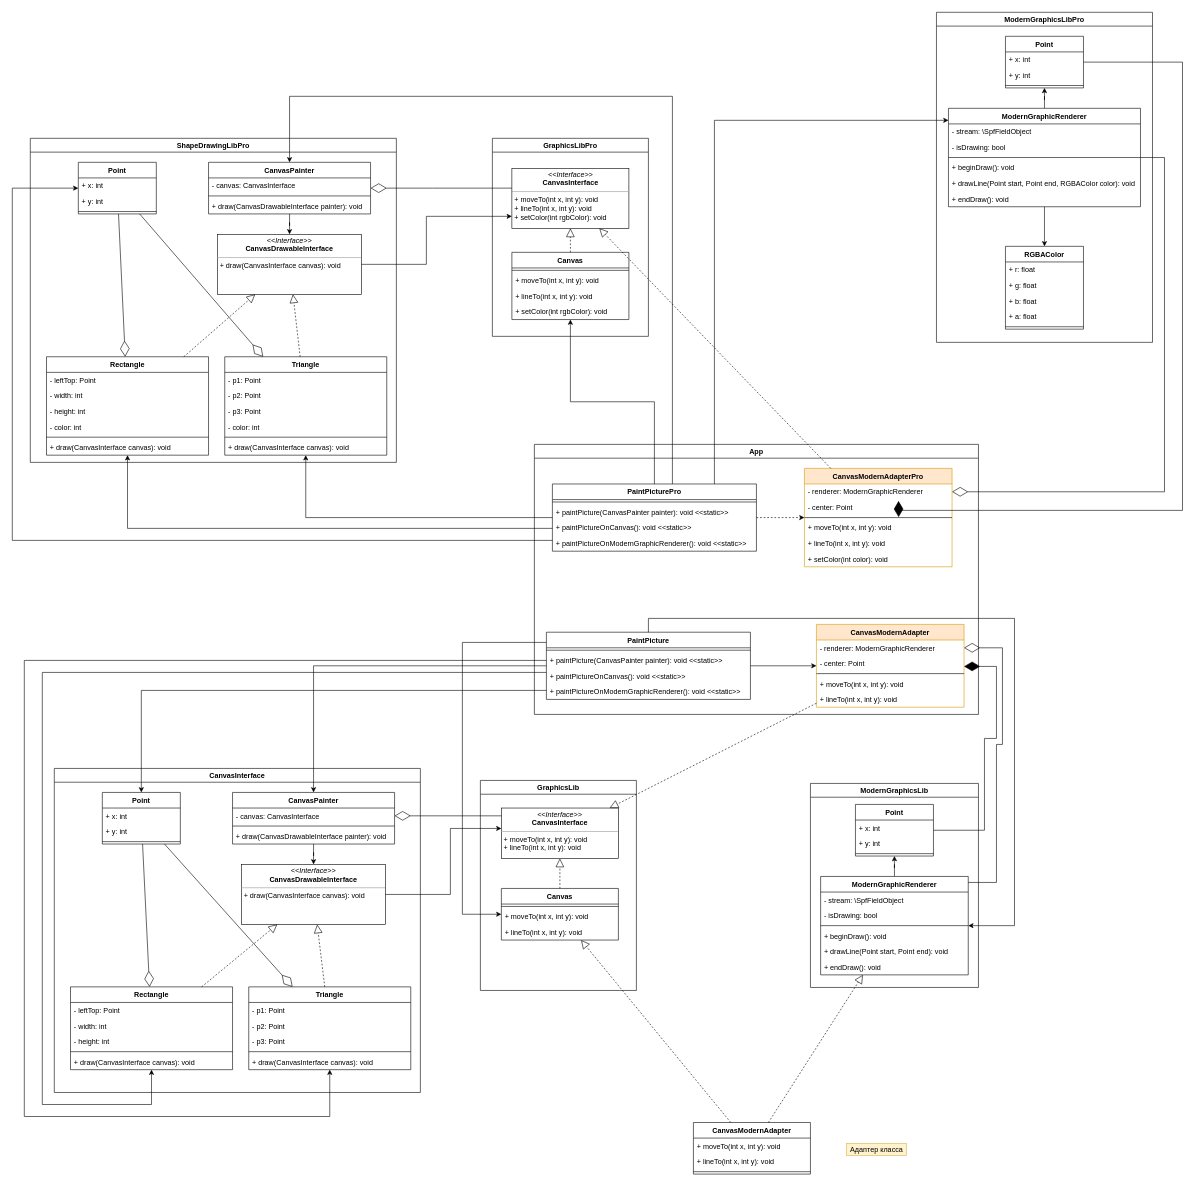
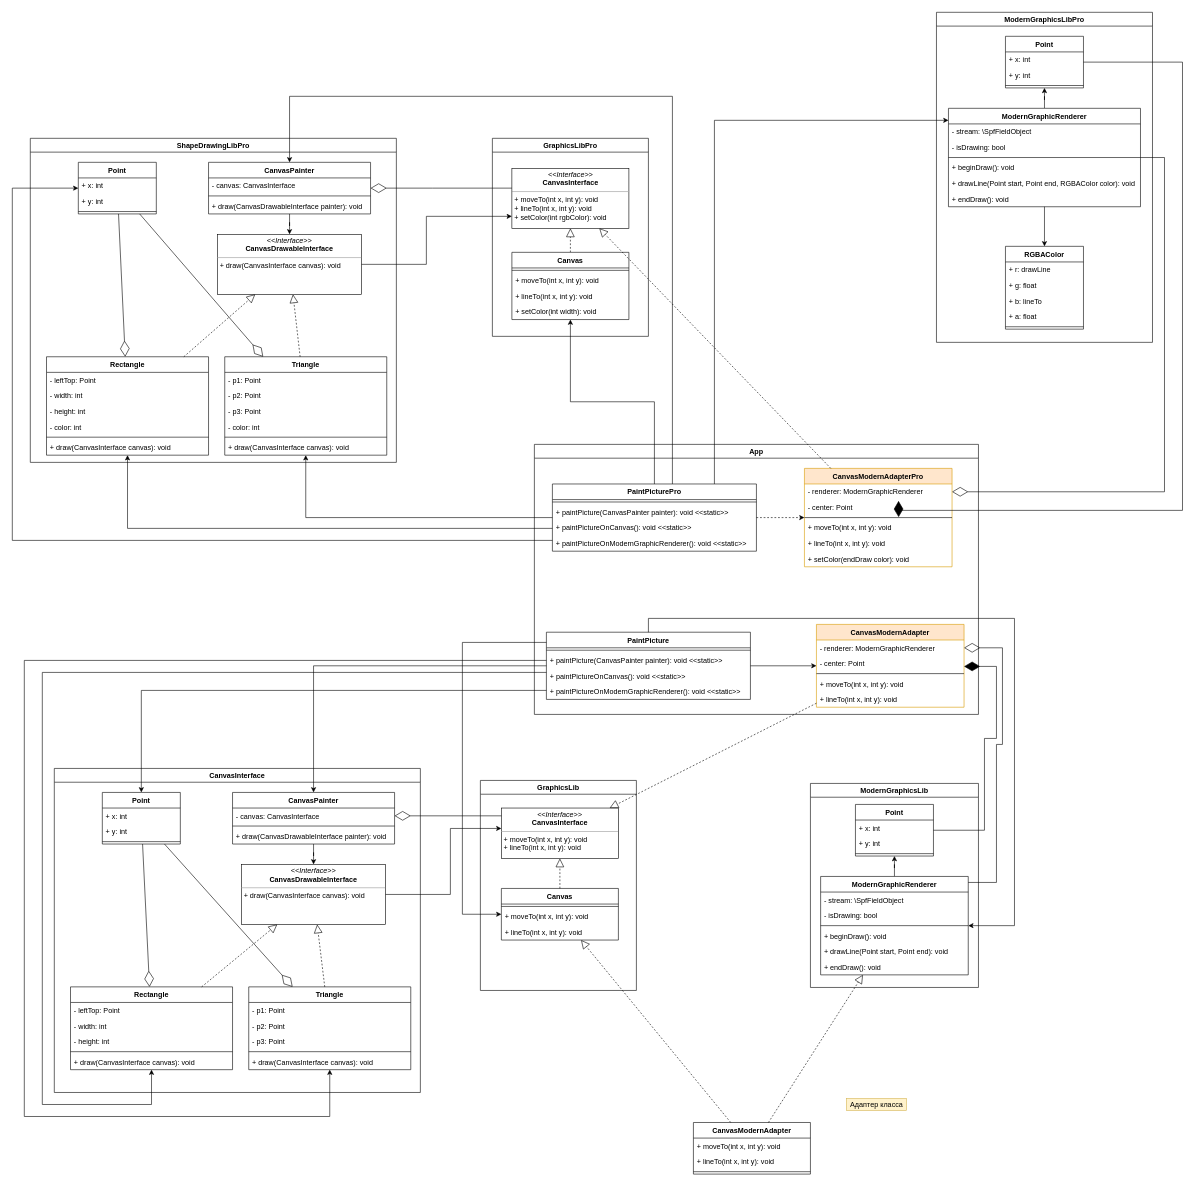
node "+ r: float": label "+ r: float" -> "+ r: drawLine"
node "+ b: float": label "+ b: float" -> "+ b: lineTo"
node "+ setColor(int rgbColor): void": label "+ setColor(int rgbColor): void" -> "+ setColor(int width): void"
node "+ setColor(int color): void": label "+ setColor(int color): void" -> "+ setColor(endDraw color): void"
node "Адаптер класса": moved (876, 1149) -> (876, 1104)
